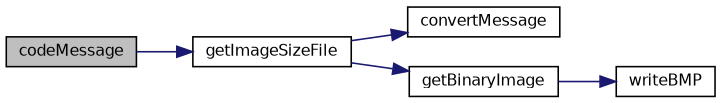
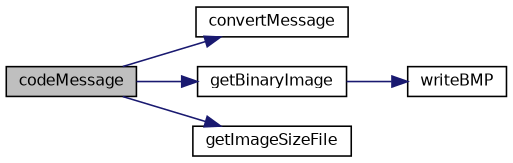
edge "getImageSizeFile" -> "convertMessage": now "codeMessage" -> "convertMessage"
edge "getImageSizeFile" -> "getBinaryImage": now "codeMessage" -> "getBinaryImage"
